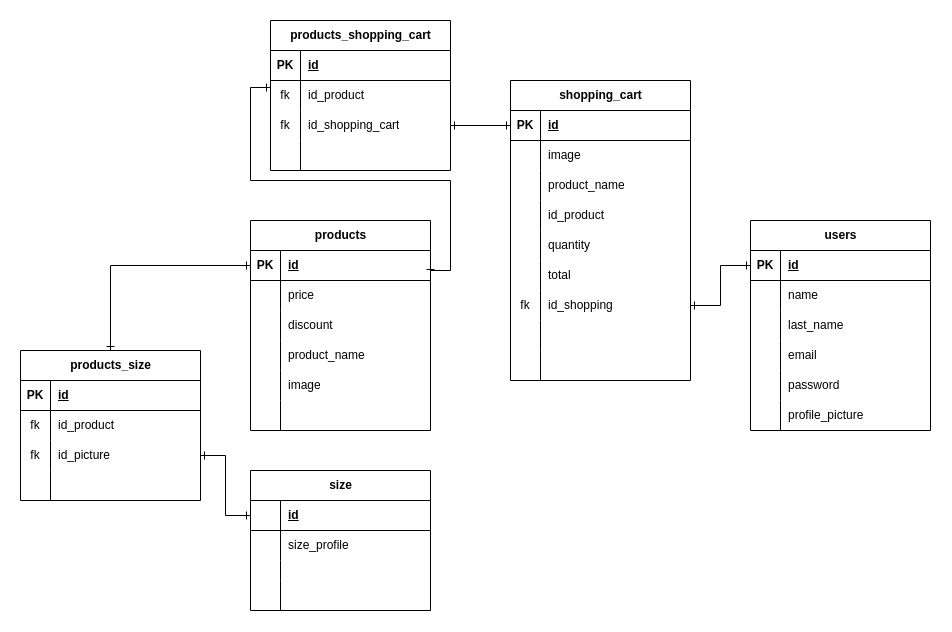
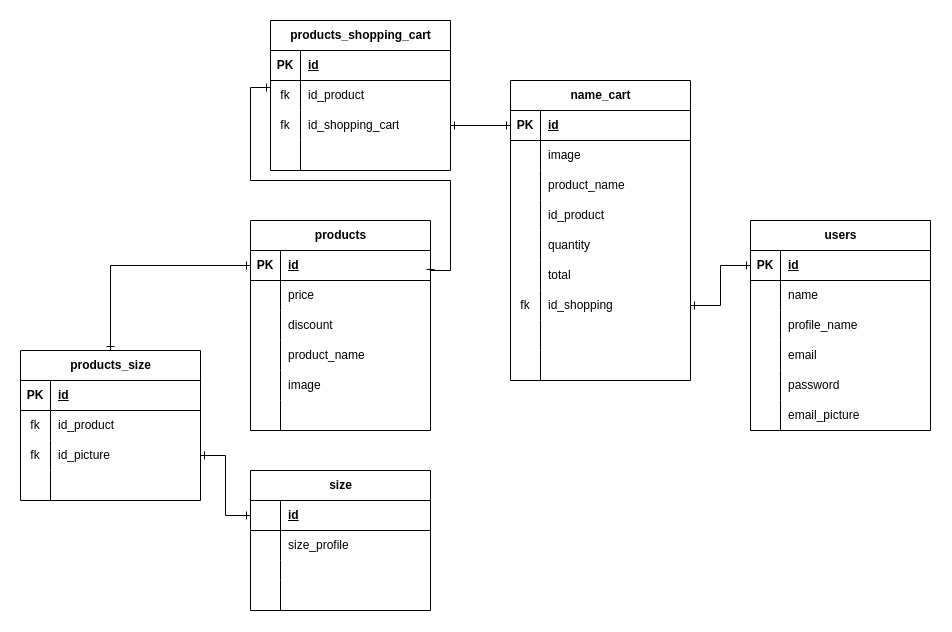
node "shopping_cart": label "shopping_cart" -> "name_cart"
node "last_name": label "last_name" -> "profile_name"
node "profile_picture": label "profile_picture" -> "email_picture"
